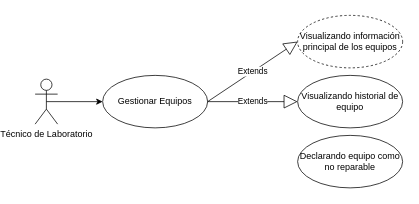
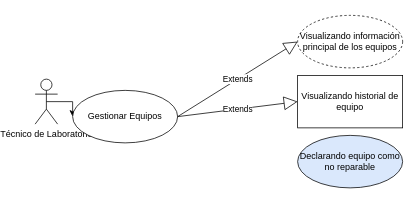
node "Gestionar Equipos": moved (155, 102) -> (125, 117)
node "Visualizando historial de equipo": shape ellipse -> rectangle
node "Declarando equipo como no reparable": fillcolor #ffffff -> #dae8fc
